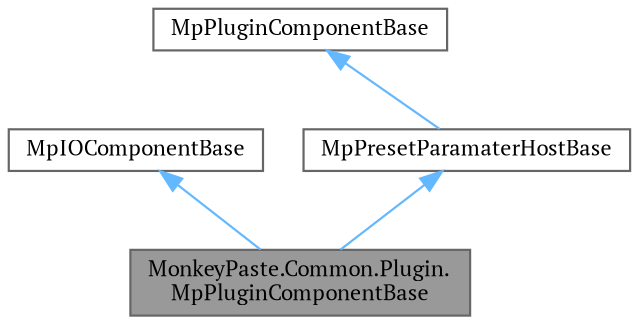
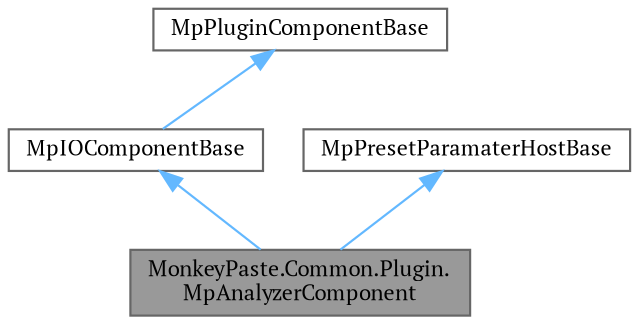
edge "MpPresetParamaterHostBase" -> "MpPluginComponentBase": now "MpIOComponentBase" -> "MpPluginComponentBase"
node "MonkeyPaste.Common.Plugin. MpPluginComponentBase": label "MonkeyPaste.Common.Plugin. MpPluginComponentBase" -> "MonkeyPaste.Common.Plugin. MpAnalyzerComponent"
